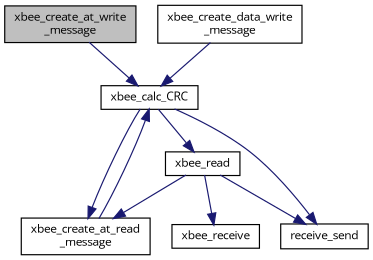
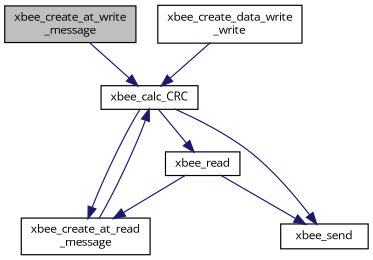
node "xbee_create_data_write _message": label "xbee_create_data_write _message" -> "xbee_create_data_write _write"
node "xbee_receive": removed
node "receive_send": label "receive_send" -> "xbee_send"
